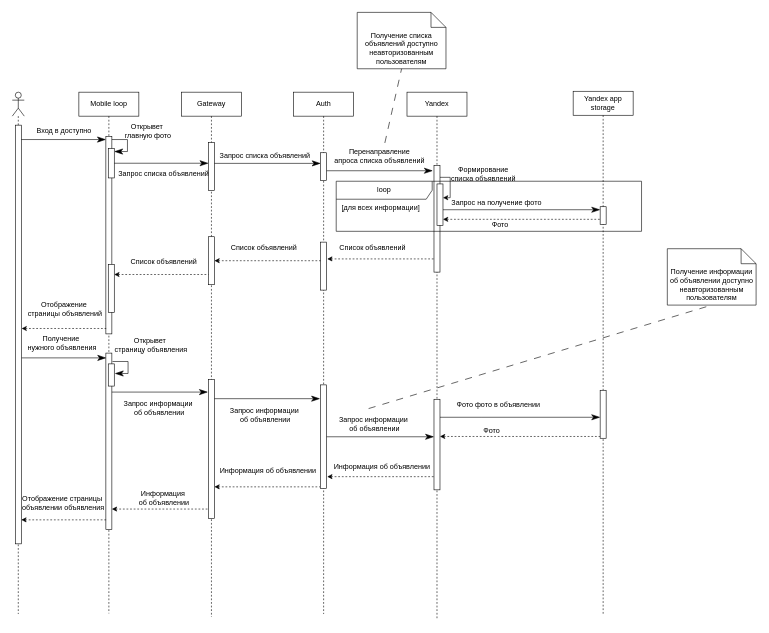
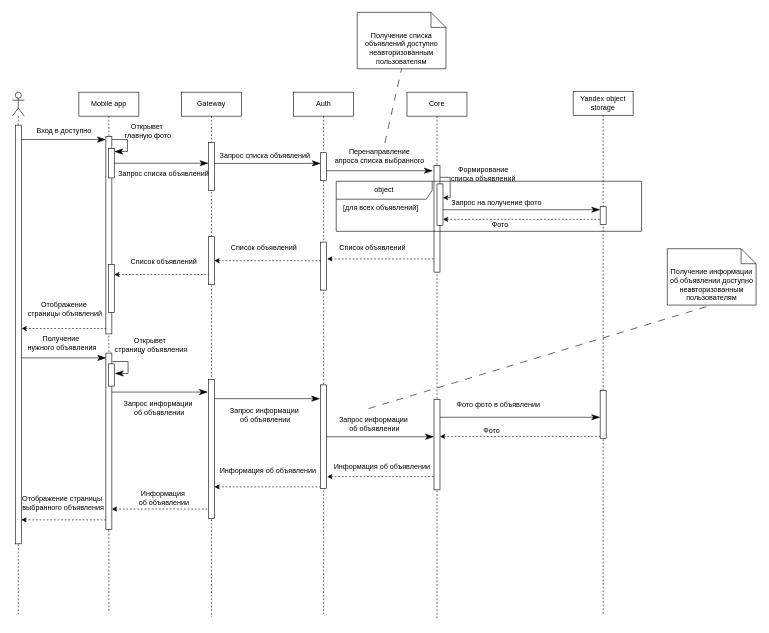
node "Mobile loop": label "Mobile loop" -> "Mobile app"
node "Yandex": label "Yandex" -> "Core"
node "Yandex app storage": label "Yandex app storage" -> "Yandex object storage"
node "Перенаправление апроса списка объявлений": label "Перенаправление апроса списка объявлений" -> "Перенаправление апроса списка выбранного"
node "loop": label "loop" -> "object"
node "[для всех информации]": label "[для всех информации]" -> "[для всех объявлений]"
node "Отображение страницы объявлении объявления": label "Отображение страницы объявлении объявления" -> "Отображение страницы выбранного объявления"
